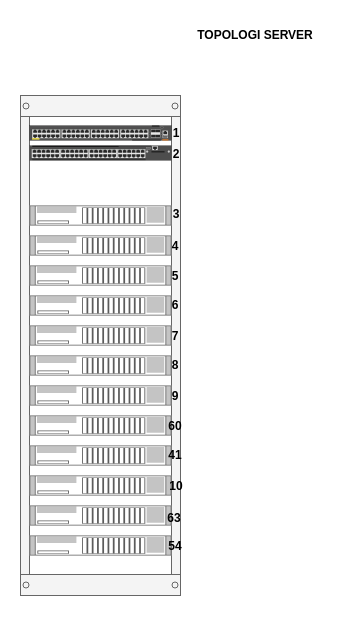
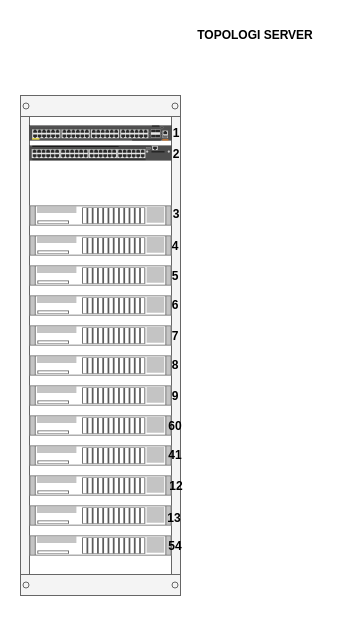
node "10": label "10" -> "12"
node "63": label "63" -> "13"
